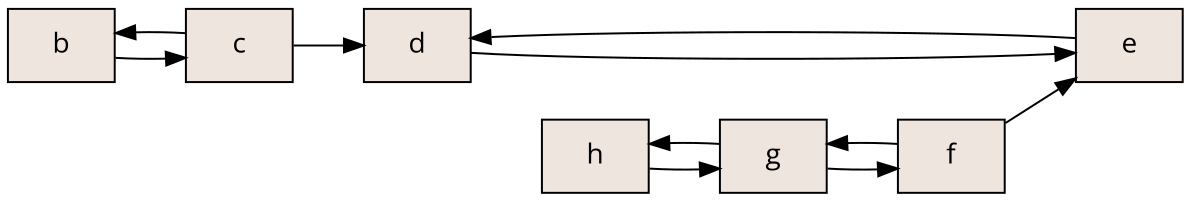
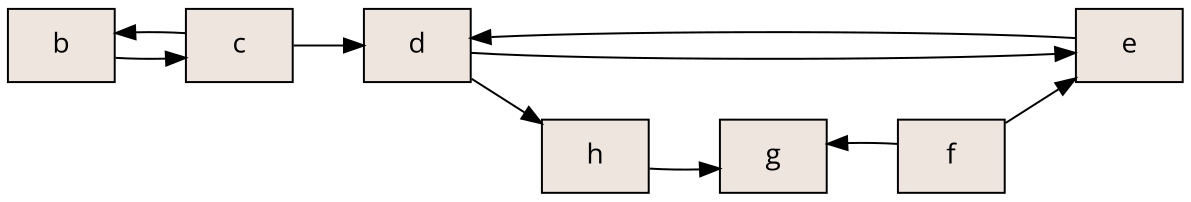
edge "g" -> "h": now "d" -> "h"
edge "g" -> "f": removed
